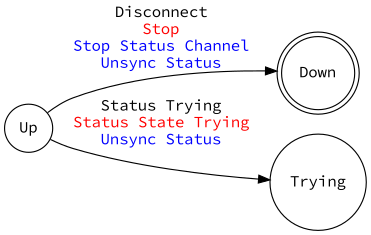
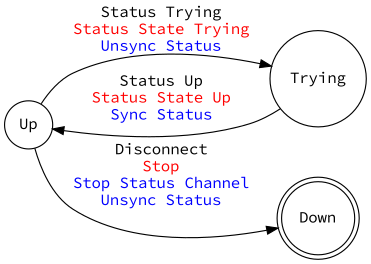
edge "Trying" -> "Up": added, label "Status Up Status State Up Sync Status"
